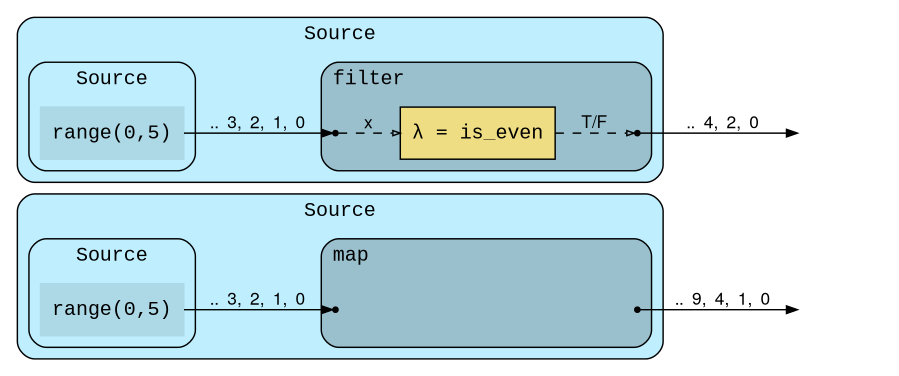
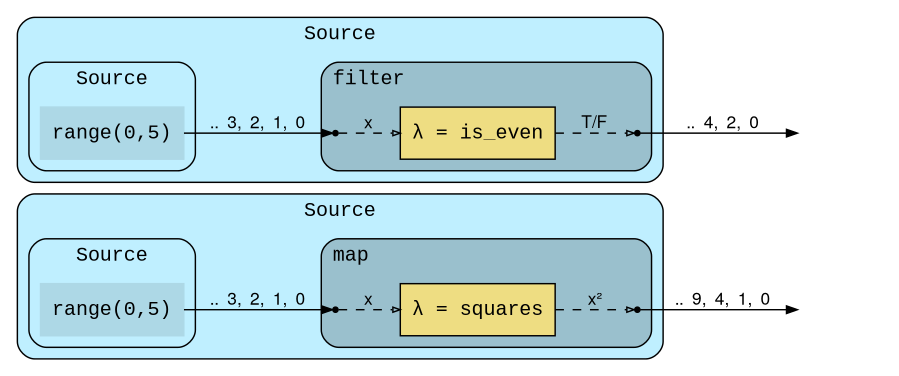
node "λ = squares": added
